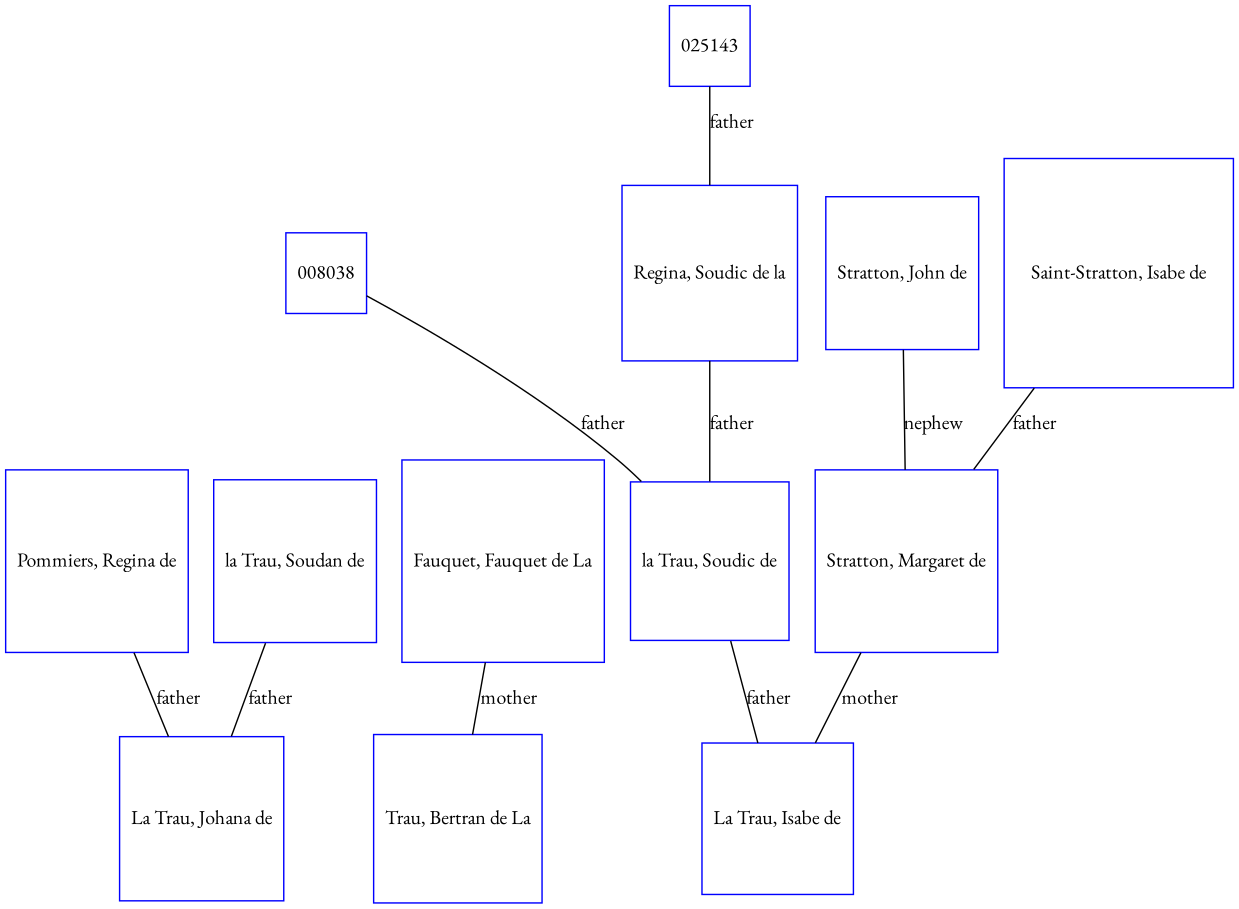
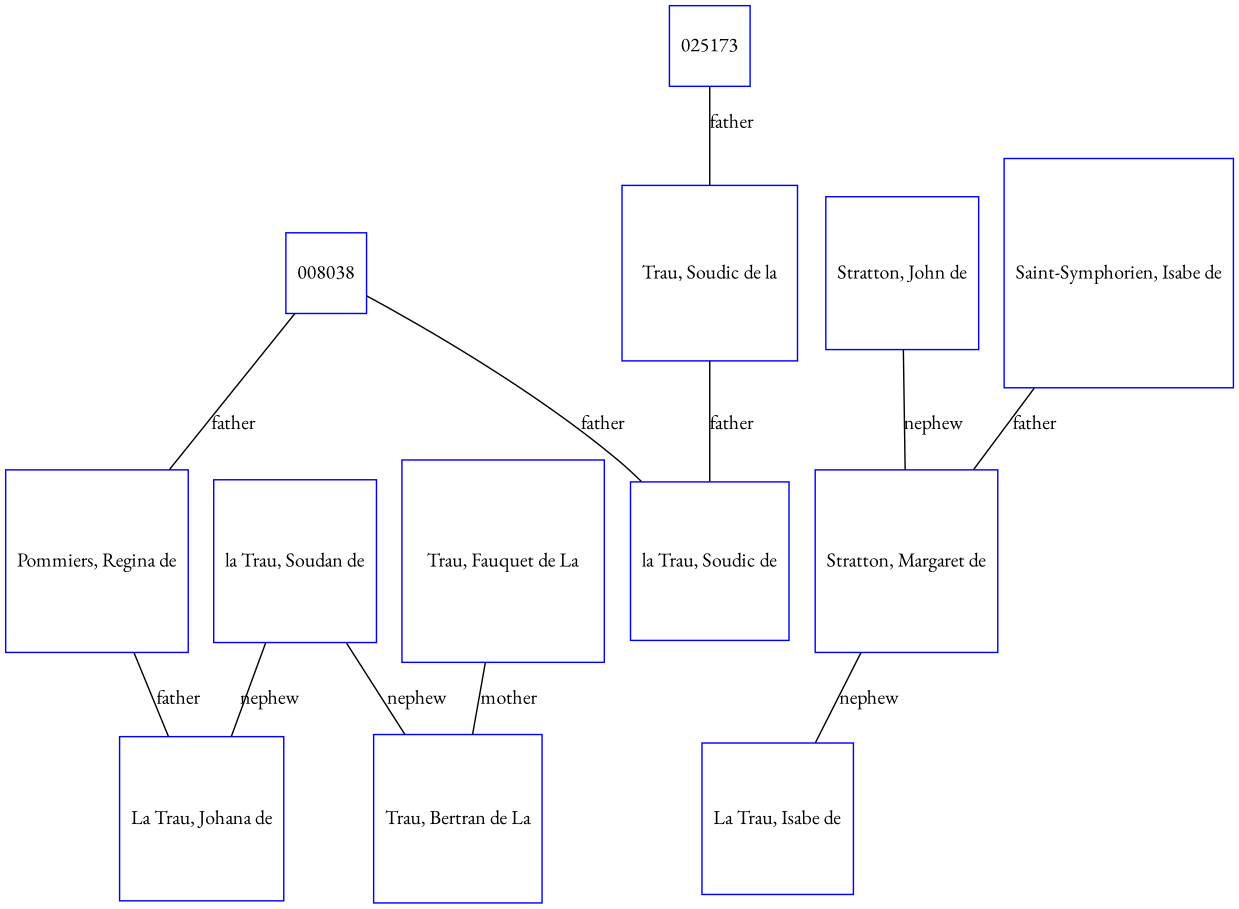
node "025143": label "025143" -> "025173"
node "Regina, Soudic de la": label "Regina, Soudic de la" -> "Trau, Soudic de la"
node "Saint-Stratton, Isabe de": label "Saint-Stratton, Isabe de" -> "Saint-Symphorien, Isabe de"
edge "008038" -- "Pommiers, Regina de": added, label "father"
node "Fauquet, Fauquet de La": label "Fauquet, Fauquet de La" -> "Trau, Fauquet de La"
edge "la Trau, Soudan de" -- "Trau, Bertran de La": added, label "nephew"
edge "la Trau, Soudic de" -- "La Trau, Isabe de": removed, label "father"
edge "la Trau, Soudan de" -- "La Trau, Johana de": label "father" -> "nephew"
edge "Stratton, Margaret de" -- "La Trau, Isabe de": label "mother" -> "nephew"
